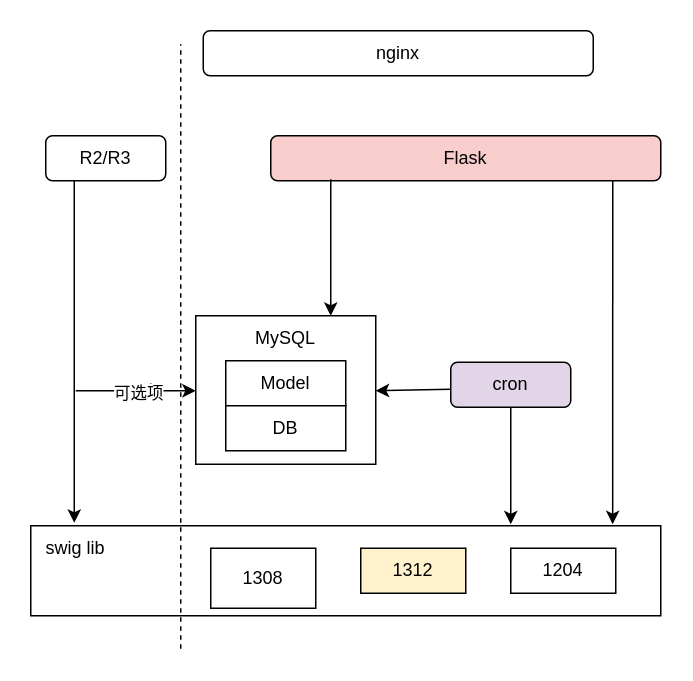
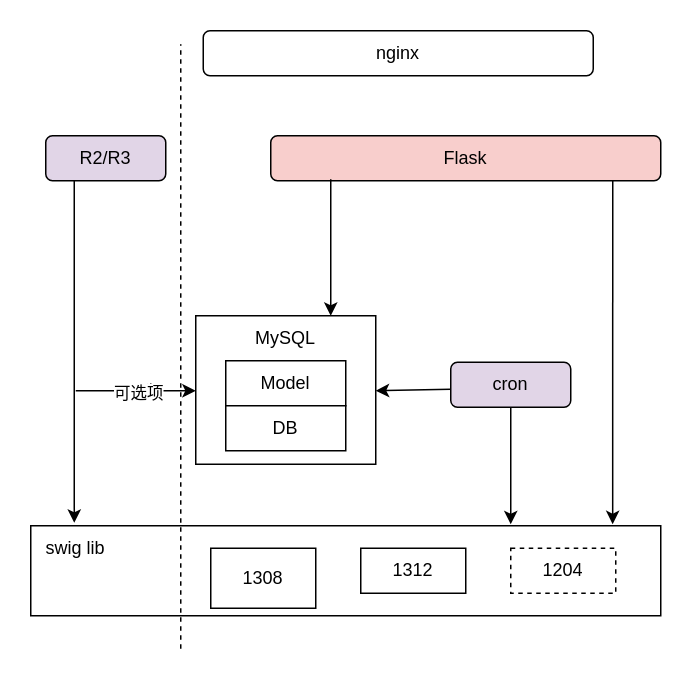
node "R2/R3": fillcolor #ffffff -> #e1d5e7
node "1312": fillcolor #fff2cc -> #ffffff
node "1204": style solid -> dashed
